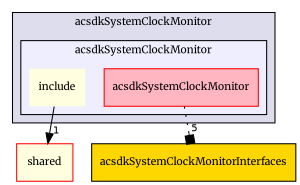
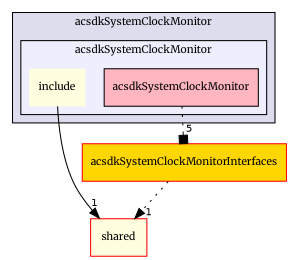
node "acsdkSystemClockMonitor": color red -> black
node "acsdkSystemClockMonitorInterfaces": color black -> red
edge "acsdkSystemClockMonitorInterfaces" -> "shared": added
